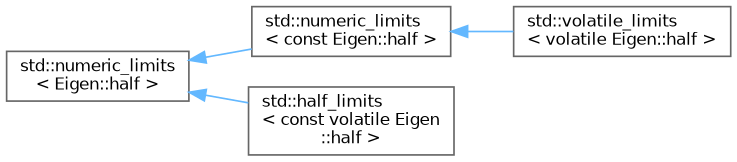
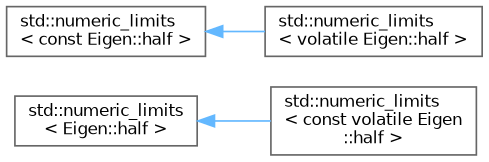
node "std::volatile_limits < volatile Eigen::half >": label "std::volatile_limits < volatile Eigen::half >" -> "std::numeric_limits < volatile Eigen::half >"
edge "std::numeric_limits < const Eigen::half >" -> "std::numeric_limits < Eigen::half >": removed
node "std::half_limits < const volatile Eigen ::half >": label "std::half_limits < const volatile Eigen ::half >" -> "std::numeric_limits < const volatile Eigen ::half >"
